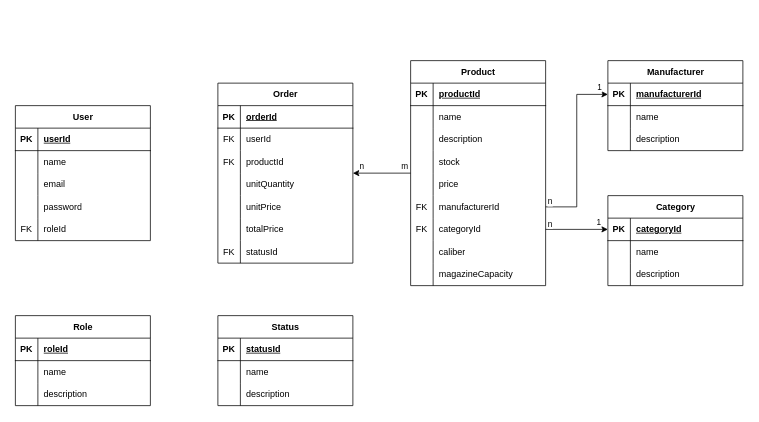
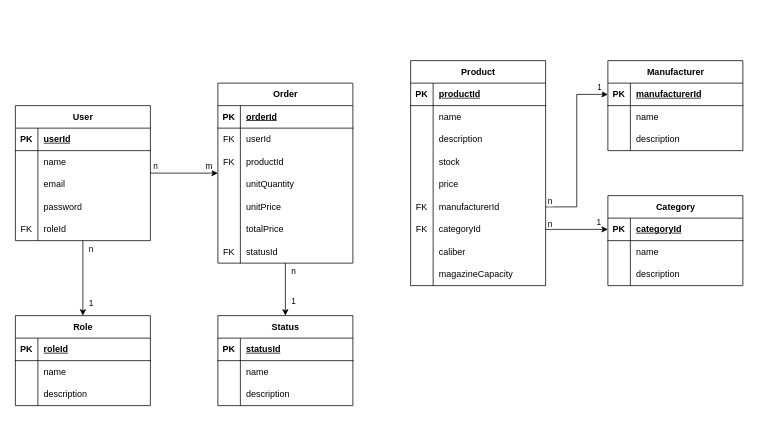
edge "User" -> "Order": added, labels "n", "m"
edge "Product" -> "Order": removed, labels "m", "n"
edge "Order" -> "Status": added, labels "n", "1"
edge "User" -> "Role": added, labels "n", "1"
